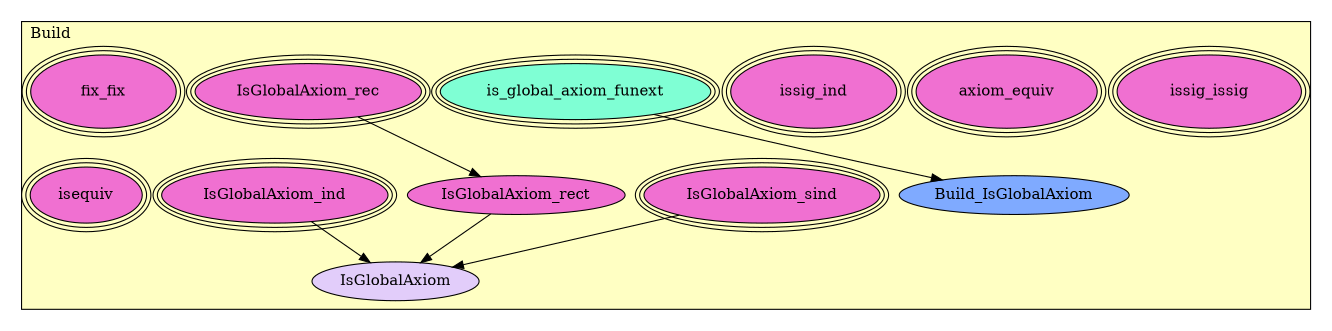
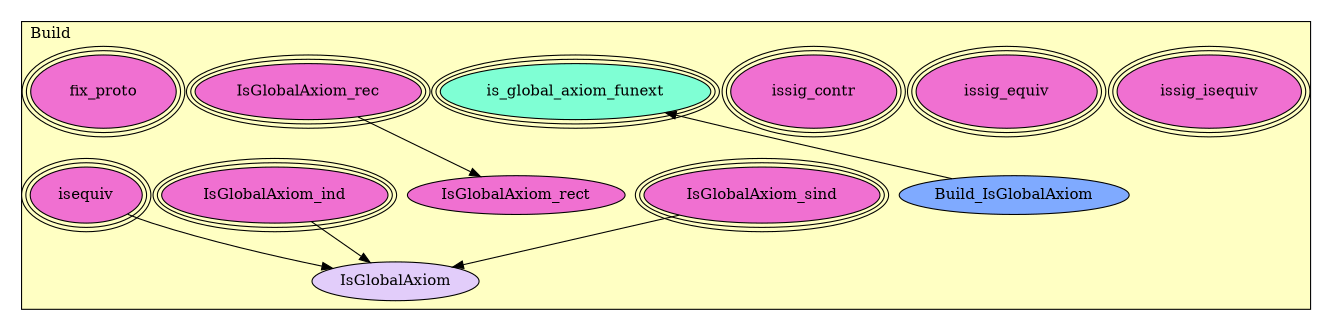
node "fix_fix": label "fix_fix" -> "fix_proto"
node "issig_ind": label "issig_ind" -> "issig_contr"
node "axiom_equiv": label "axiom_equiv" -> "issig_equiv"
node "issig_issig": label "issig_issig" -> "issig_isequiv"
edge "is_global_axiom_funext" -> "Build_IsGlobalAxiom": reversed
edge "IsGlobalAxiom_rect" -> "IsGlobalAxiom": now "isequiv" -> "IsGlobalAxiom"
